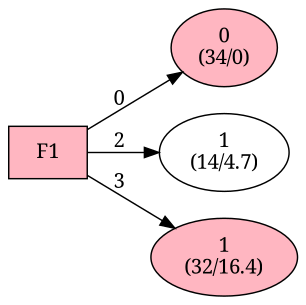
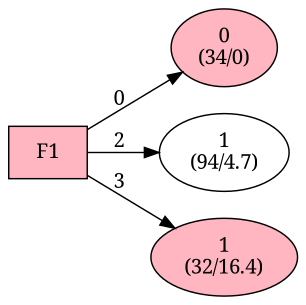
node "1 (14/4.7)": label "1 (14/4.7)" -> "1 (94/4.7)"
